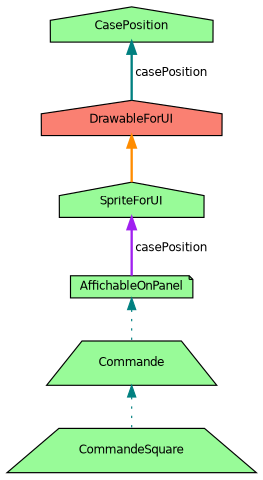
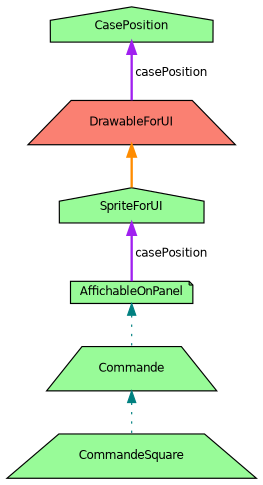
edge "DrawableForUI" -> "CasePosition": color teal -> purple
node "DrawableForUI": shape house -> trapezium
